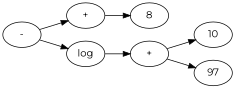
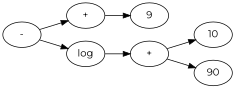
node "8": label "8" -> "9"
node "97": label "97" -> "90"
